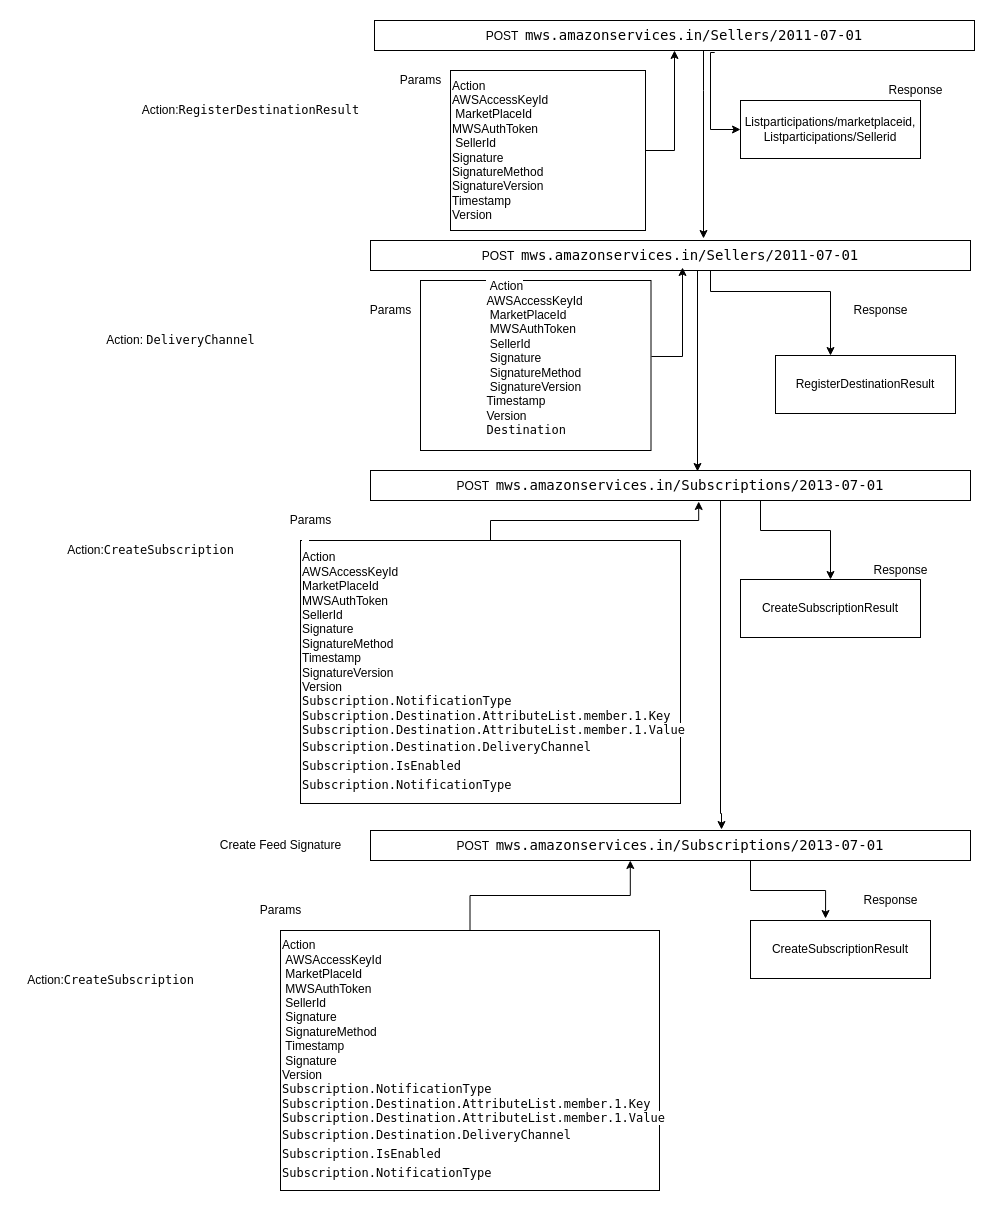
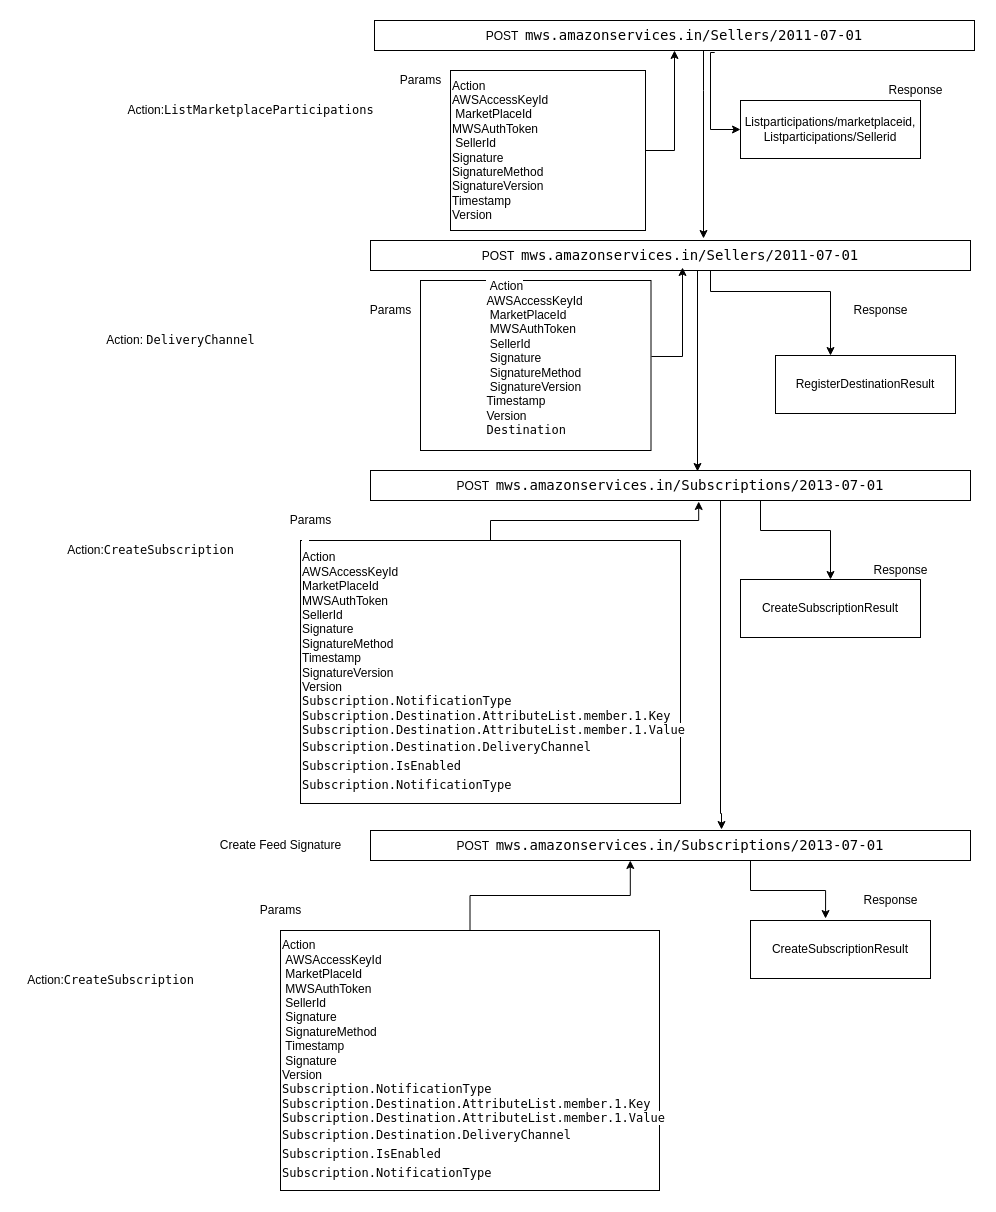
node "Action:RegisterDestinationResult": label "Action:RegisterDestinationResult" -> "Action:ListMarketplaceParticipations"
